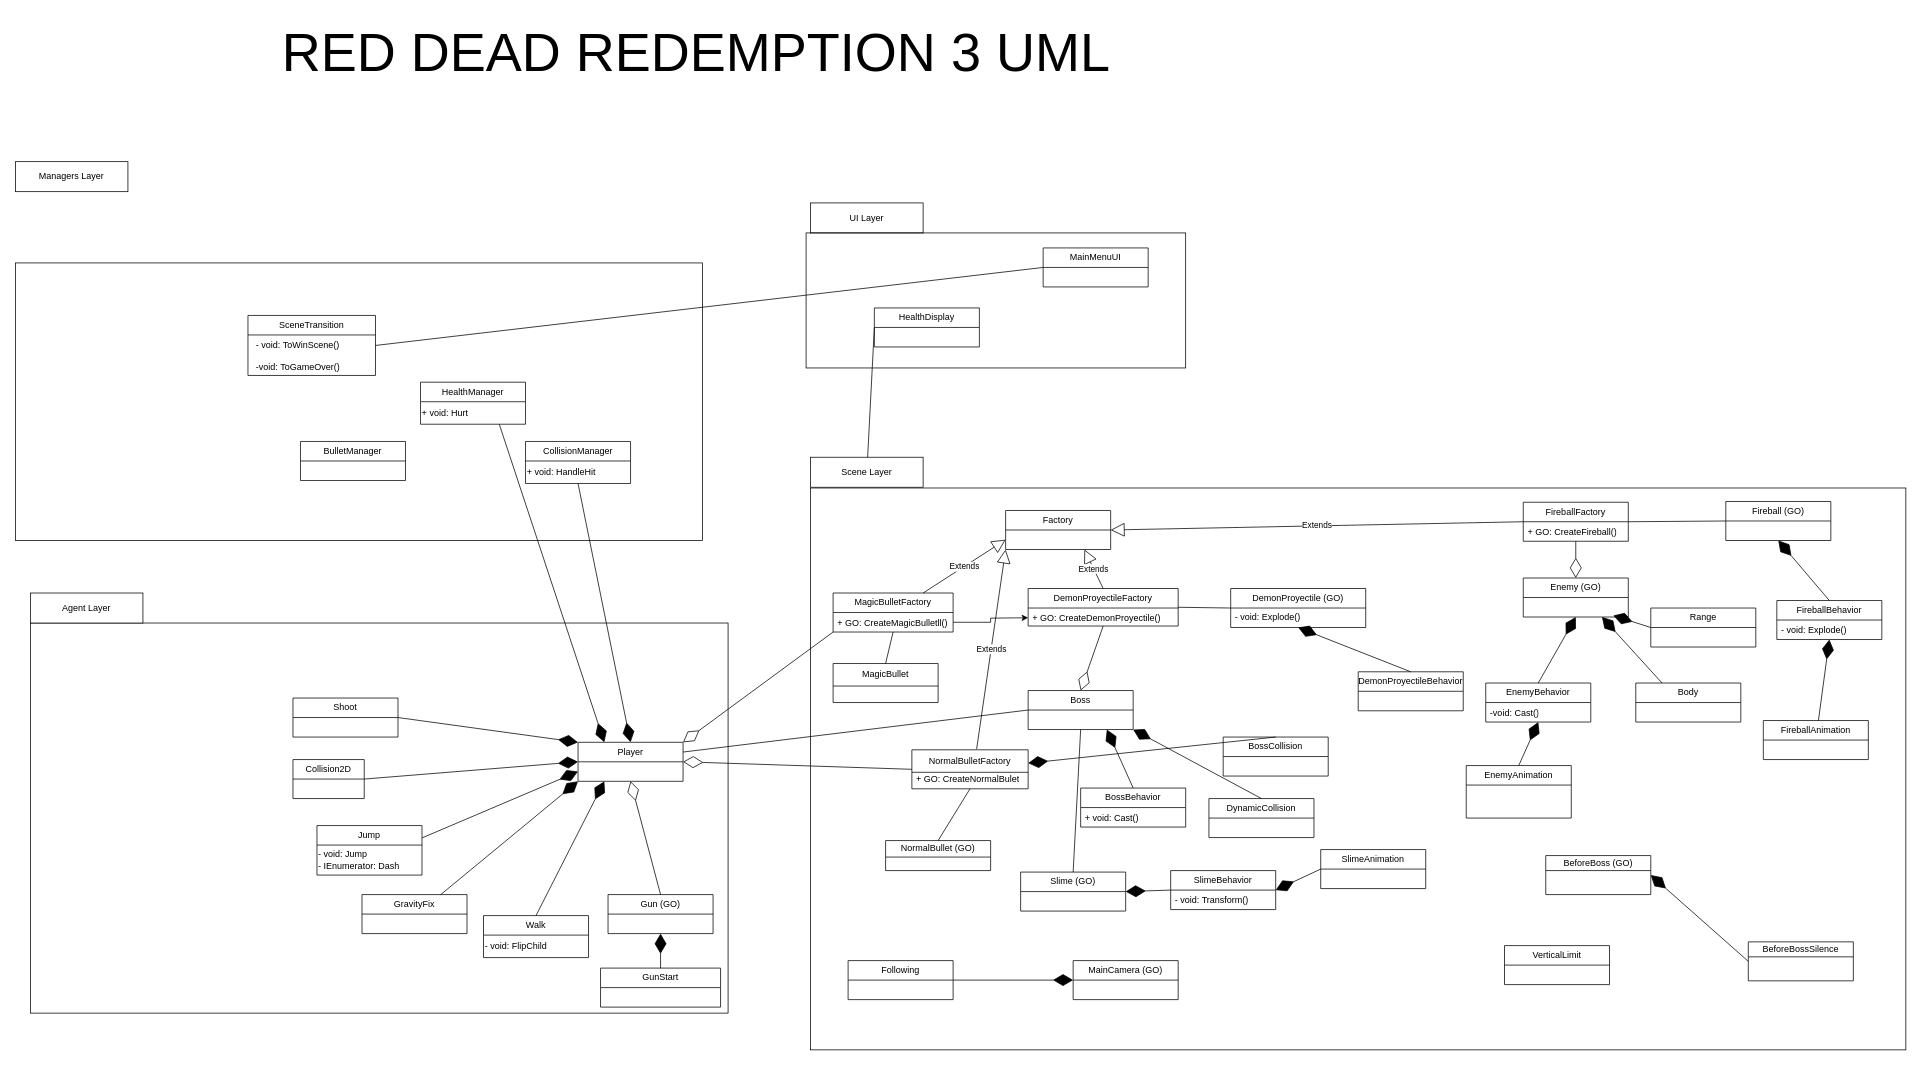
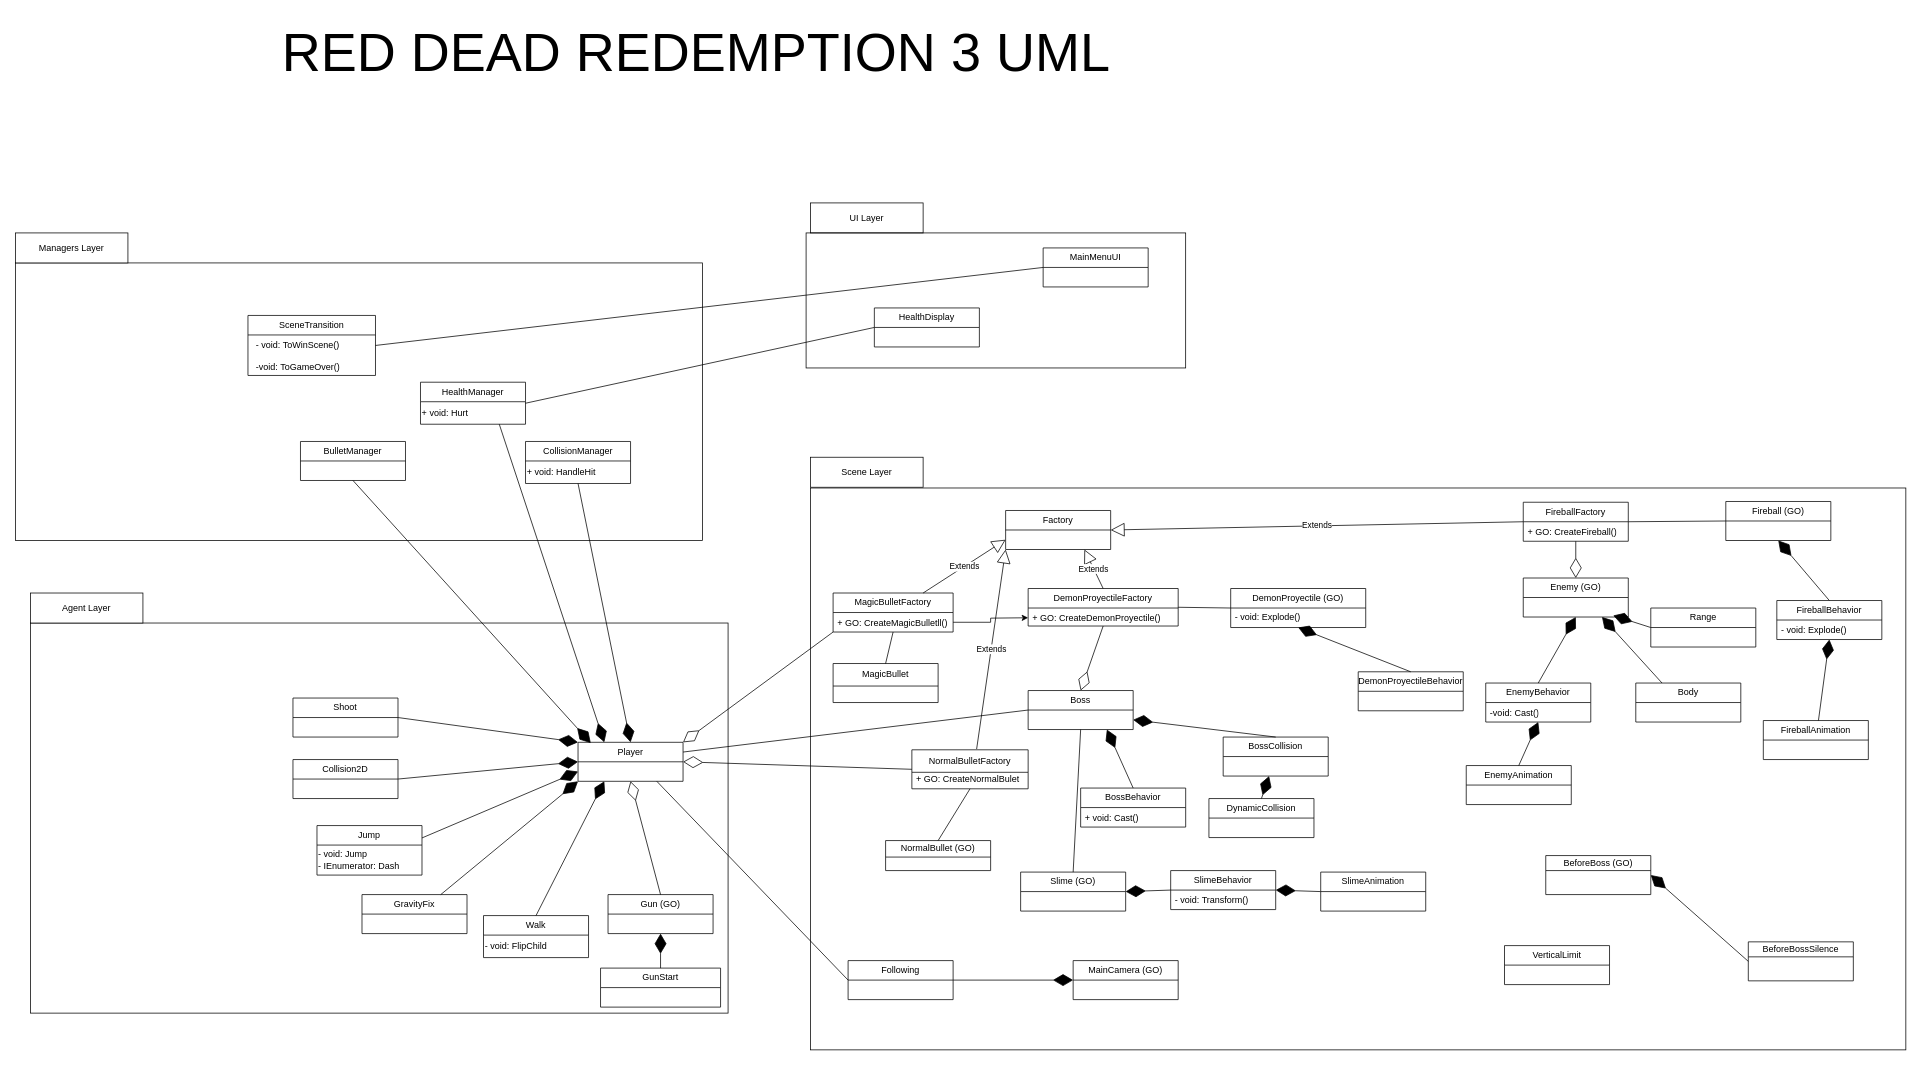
node "Managers Layer": moved (72, 177) -> (72, 248)
edge "HealthDisplay" -- "Scene Layer": now "HealthDisplay" -- "HealthManager"
edge "BulletManager" -> "Player": added
edge "BossCollision" -> "NormalBulletFactory": now "BossCollision" -> "Boss"
edge "DynamicCollision" -> "Boss": now "DynamicCollision" -> "BossCollision"
node "Collision2D": size 71x39 -> 105x39
node "EnemyAnimation": size 105x53 -> 105x39
node "SlimeAnimation": moved (1373, 869) -> (1373, 891)
edge "Player" -- "Following": added
